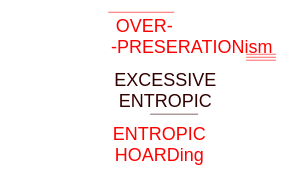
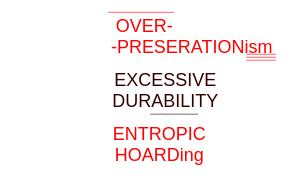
node "EXCESSIVE ENTROPIC": label "EXCESSIVE ENTROPIC" -> "EXCESSIVE DURABILITY"
